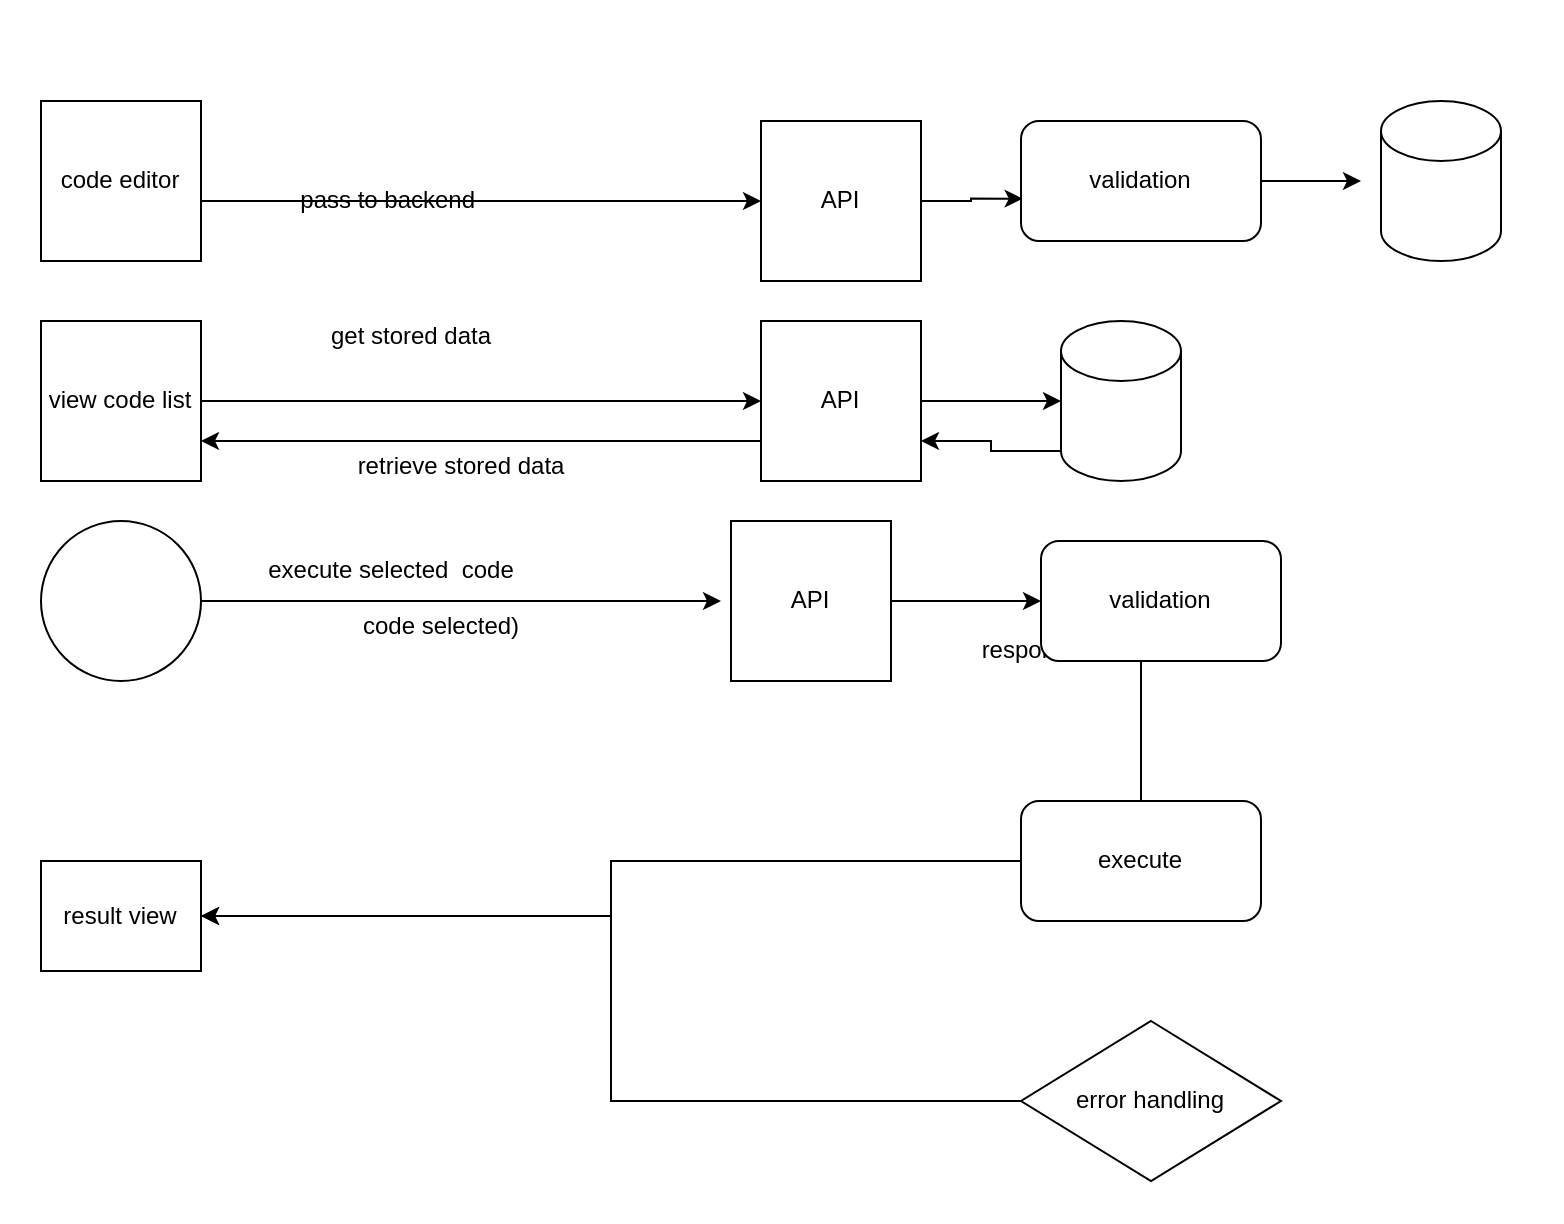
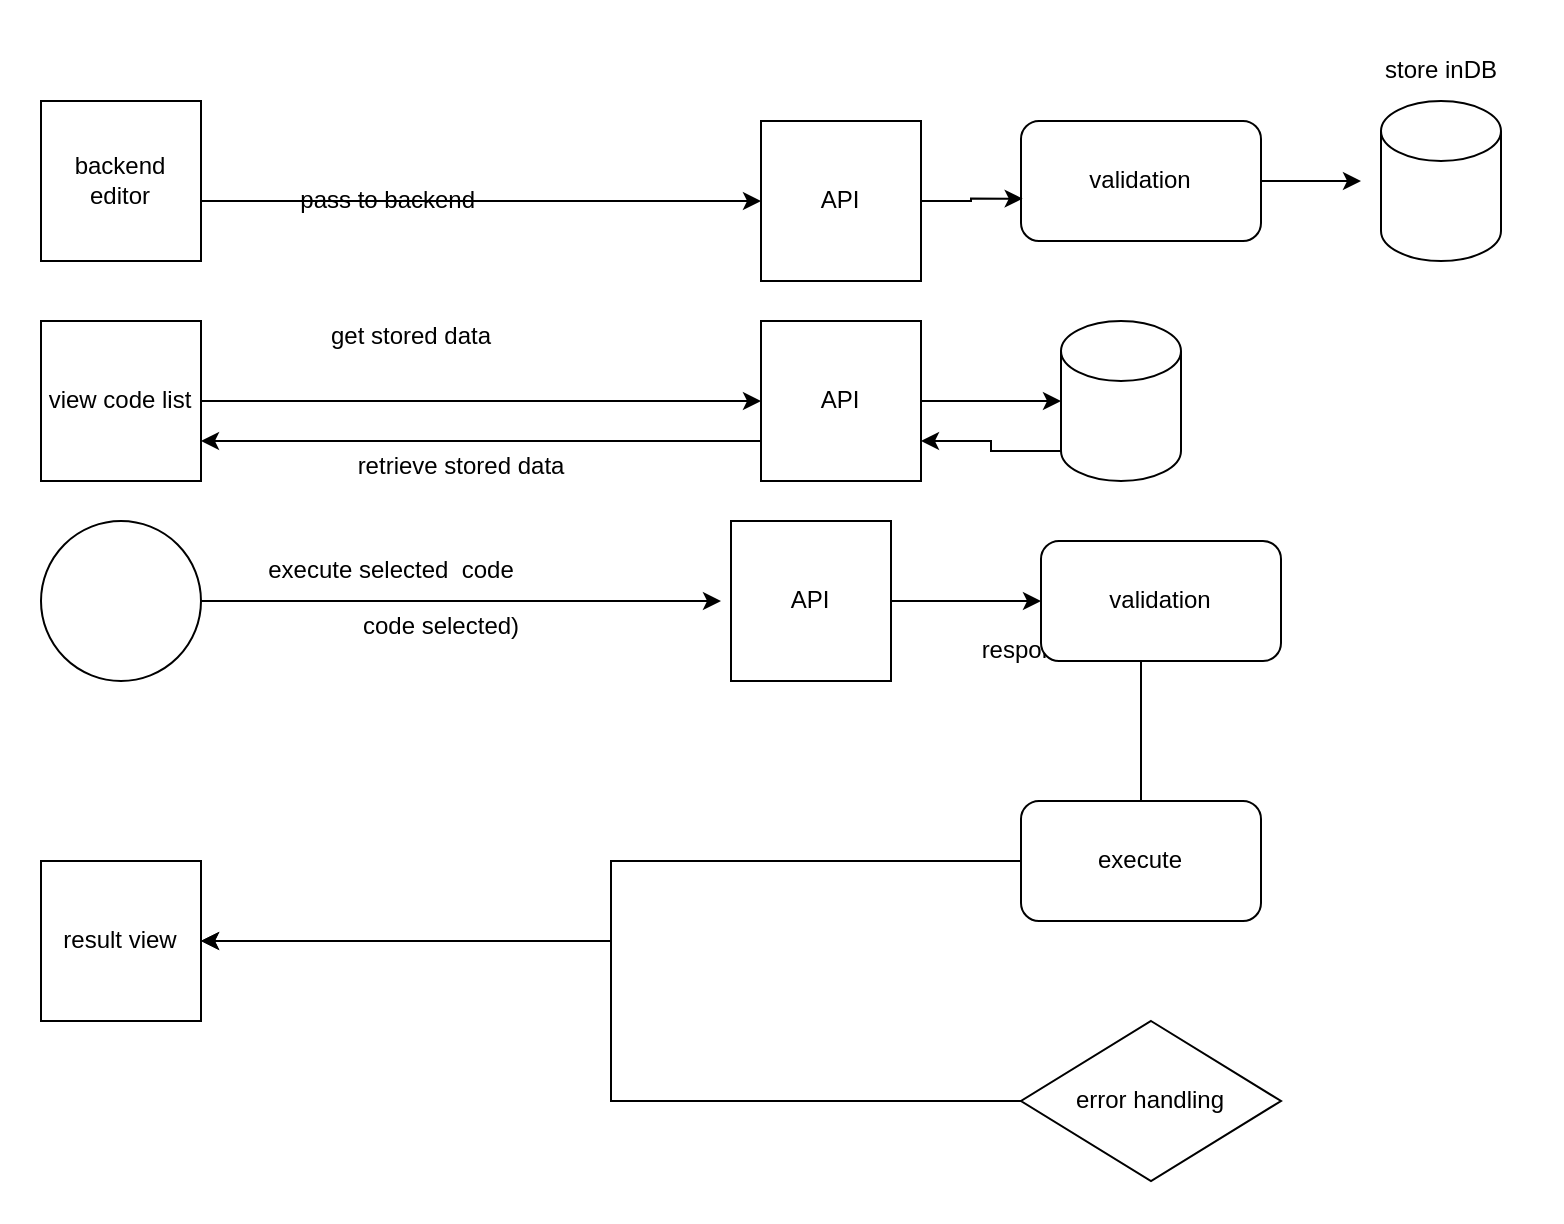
node "store inDB": added
node "code editor": label "code editor" -> "backend editor"
node "result view": size 160x110 -> 160x160
